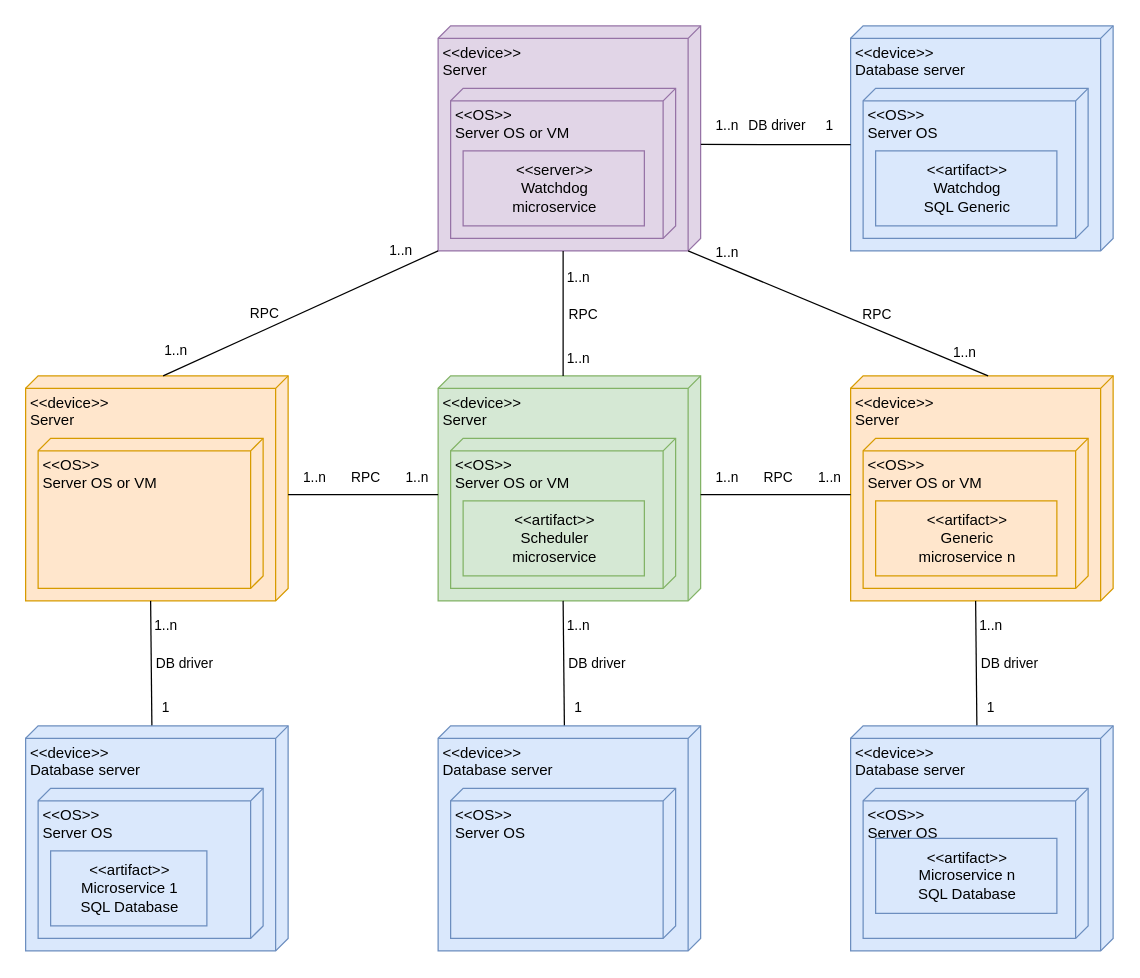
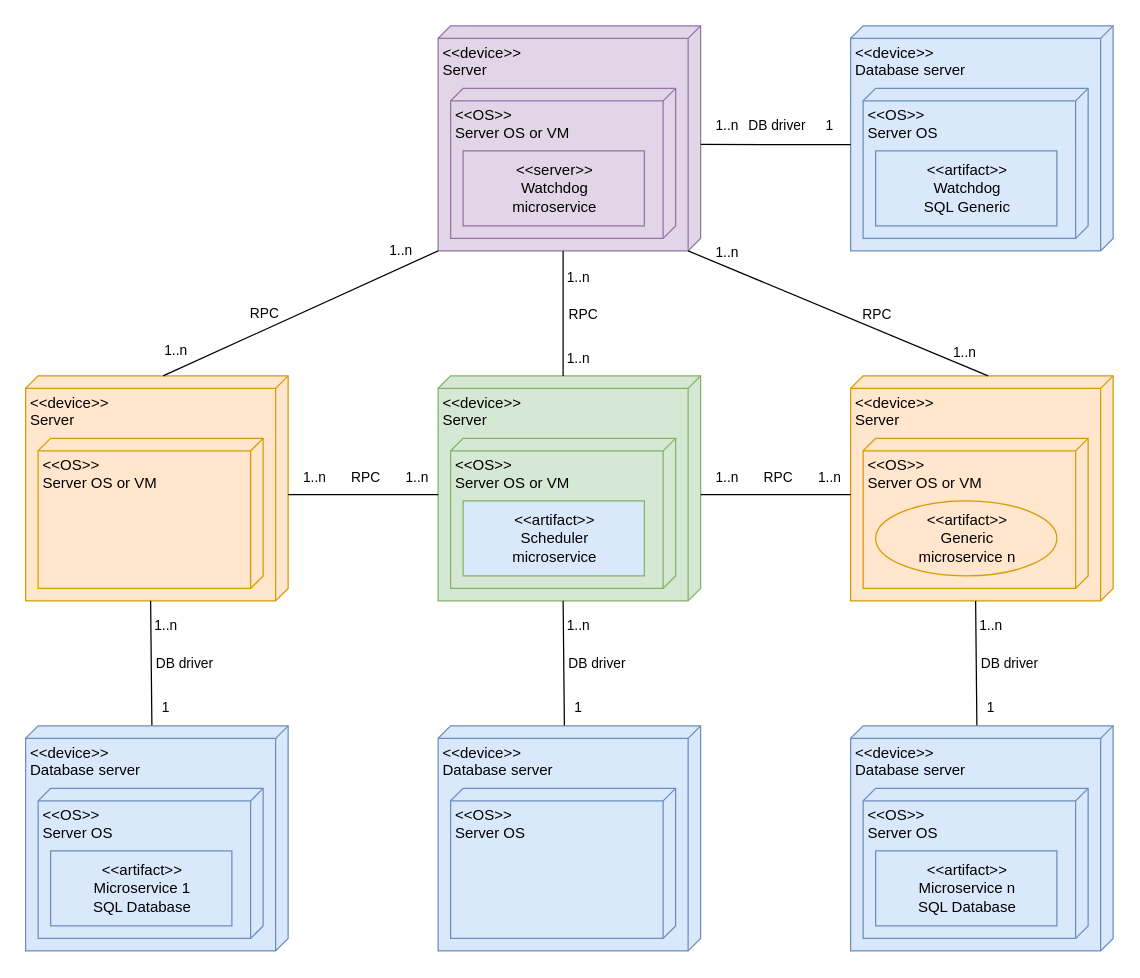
node "<<artifact>> Scheduler microservice": fillcolor #d5e8d4 -> #dae8fc
node "<<artifact>> Generic microservice n": shape rectangle -> ellipse
node "<<artifact>> Microservice n SQL Database": moved (966, 876) -> (966, 888)
node "<<artifact>> Microservice 1 SQL Database": size 156x75 -> 181x75
